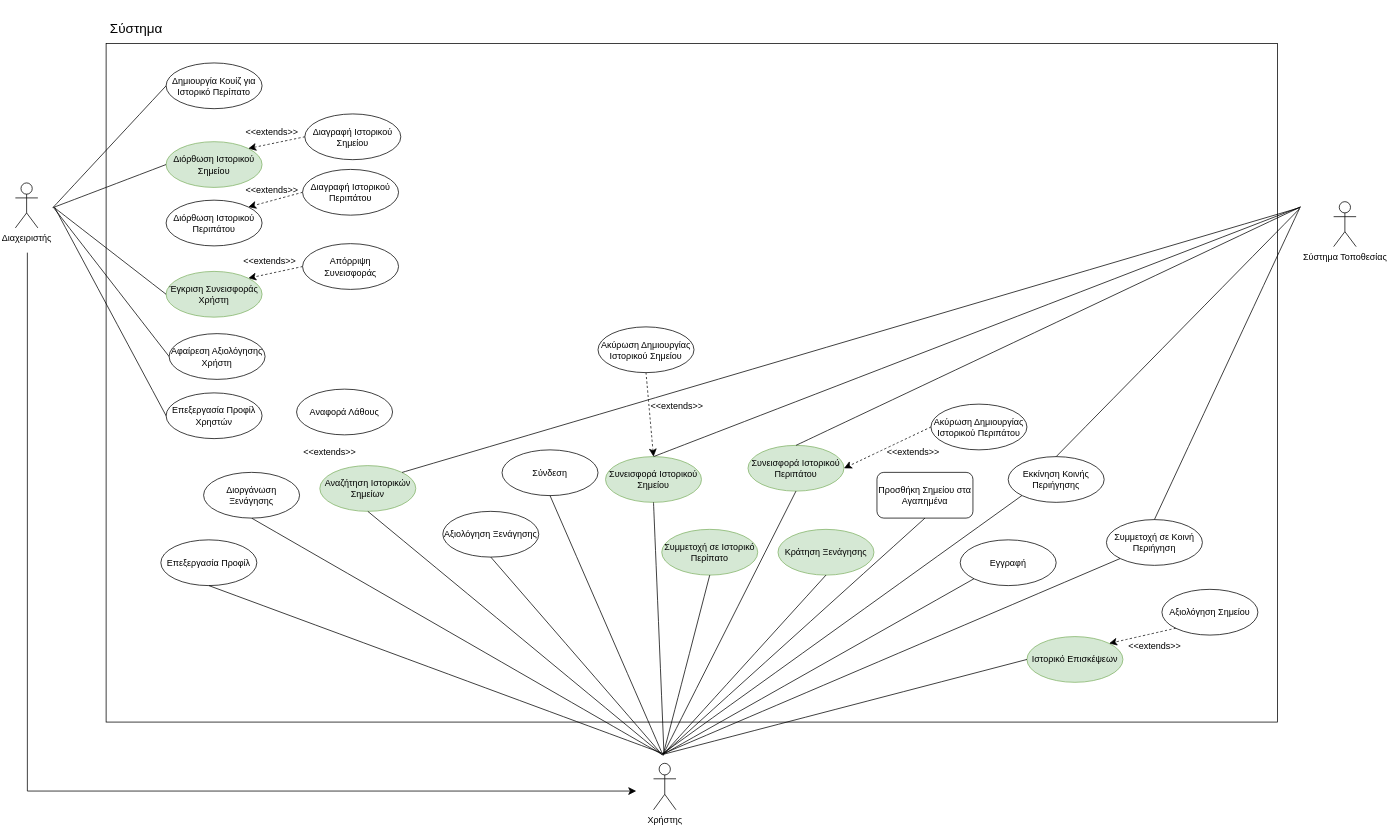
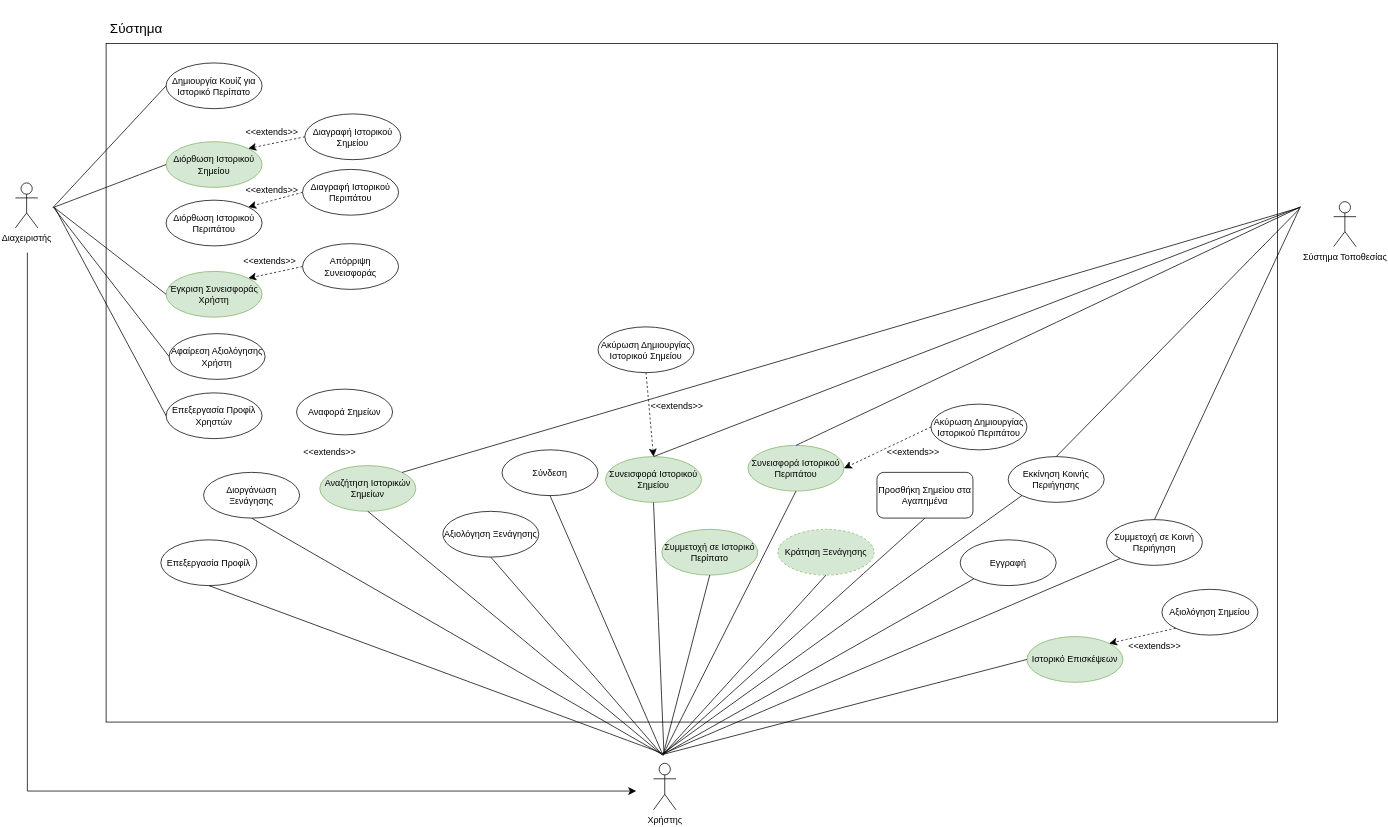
node "Αναφορά Λάθους": label "Αναφορά Λάθους" -> "Αναφορά Σημείων"
node "Κράτηση Ξενάγησης": style solid -> dashed
